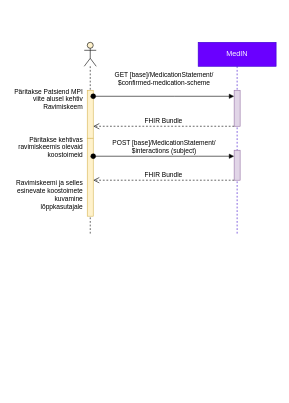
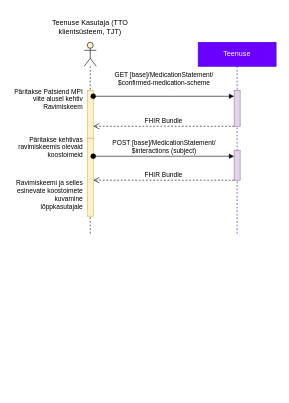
node "Teenuse Kasutaja (TTO klientsüsteem, TJT)": added
node "MedIN": label "MedIN" -> "Teenuse"
